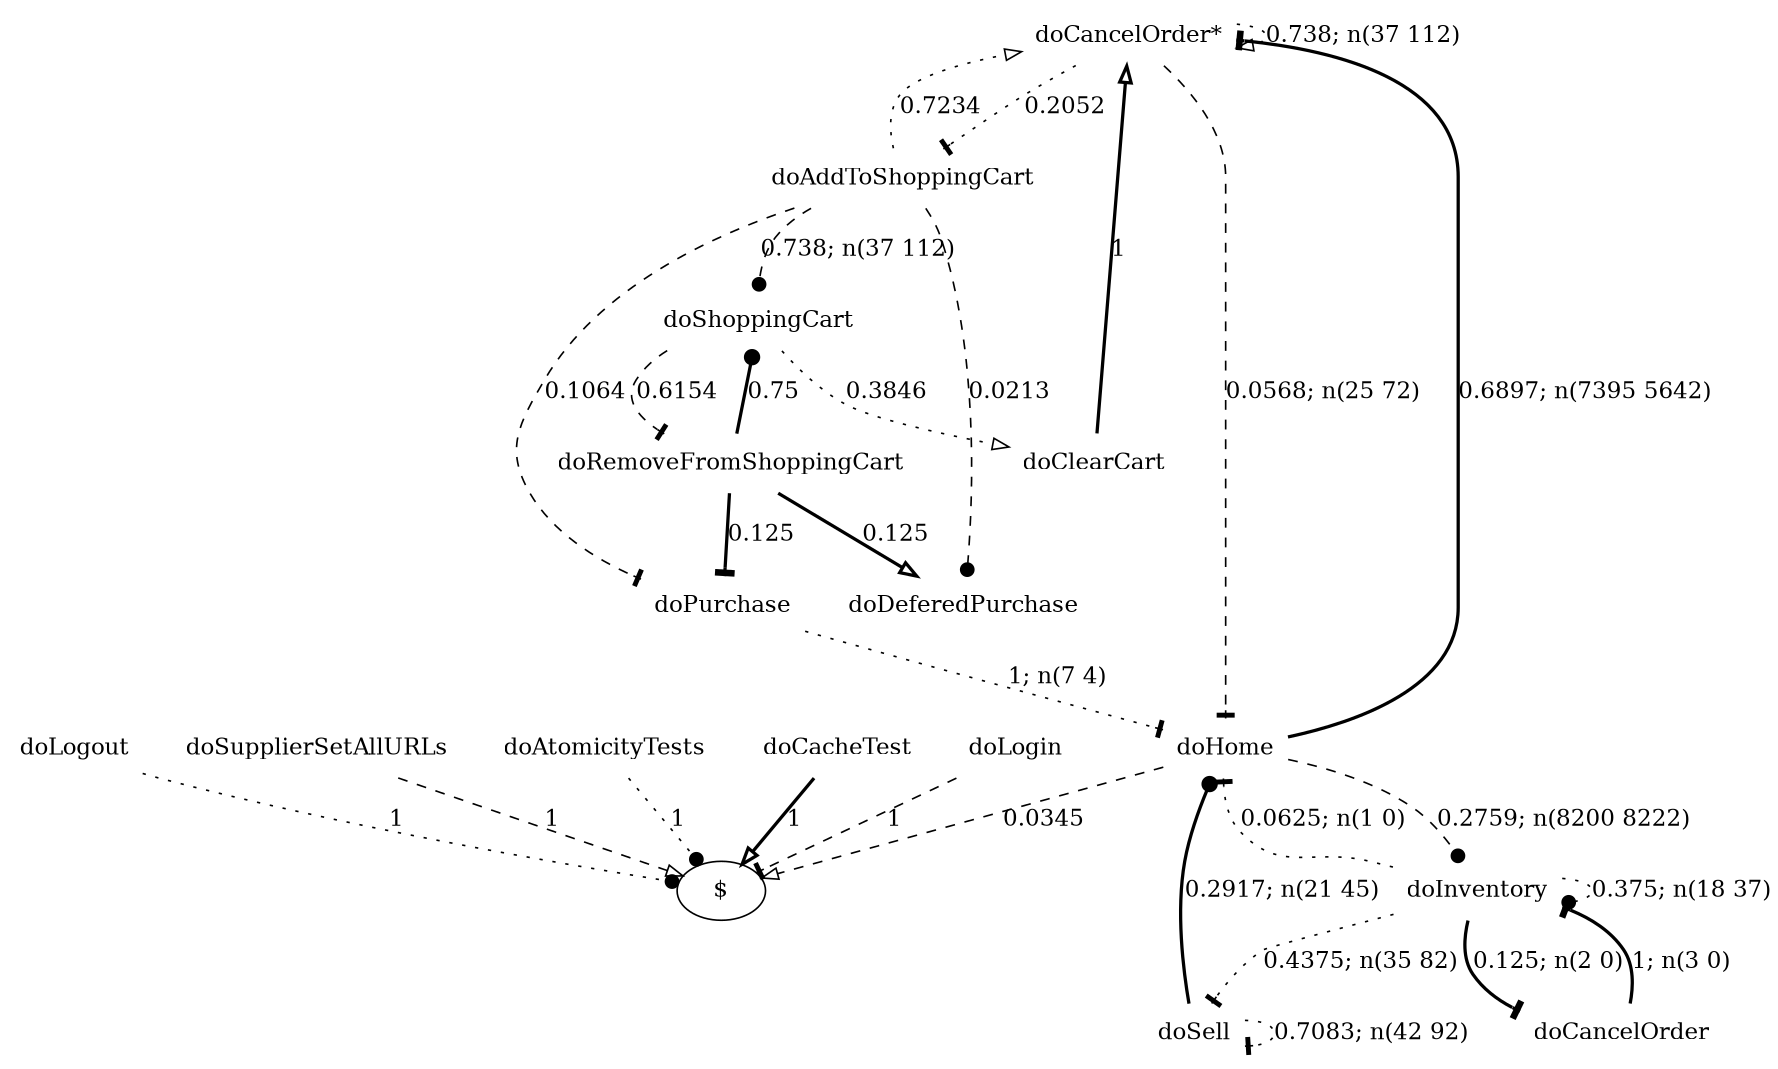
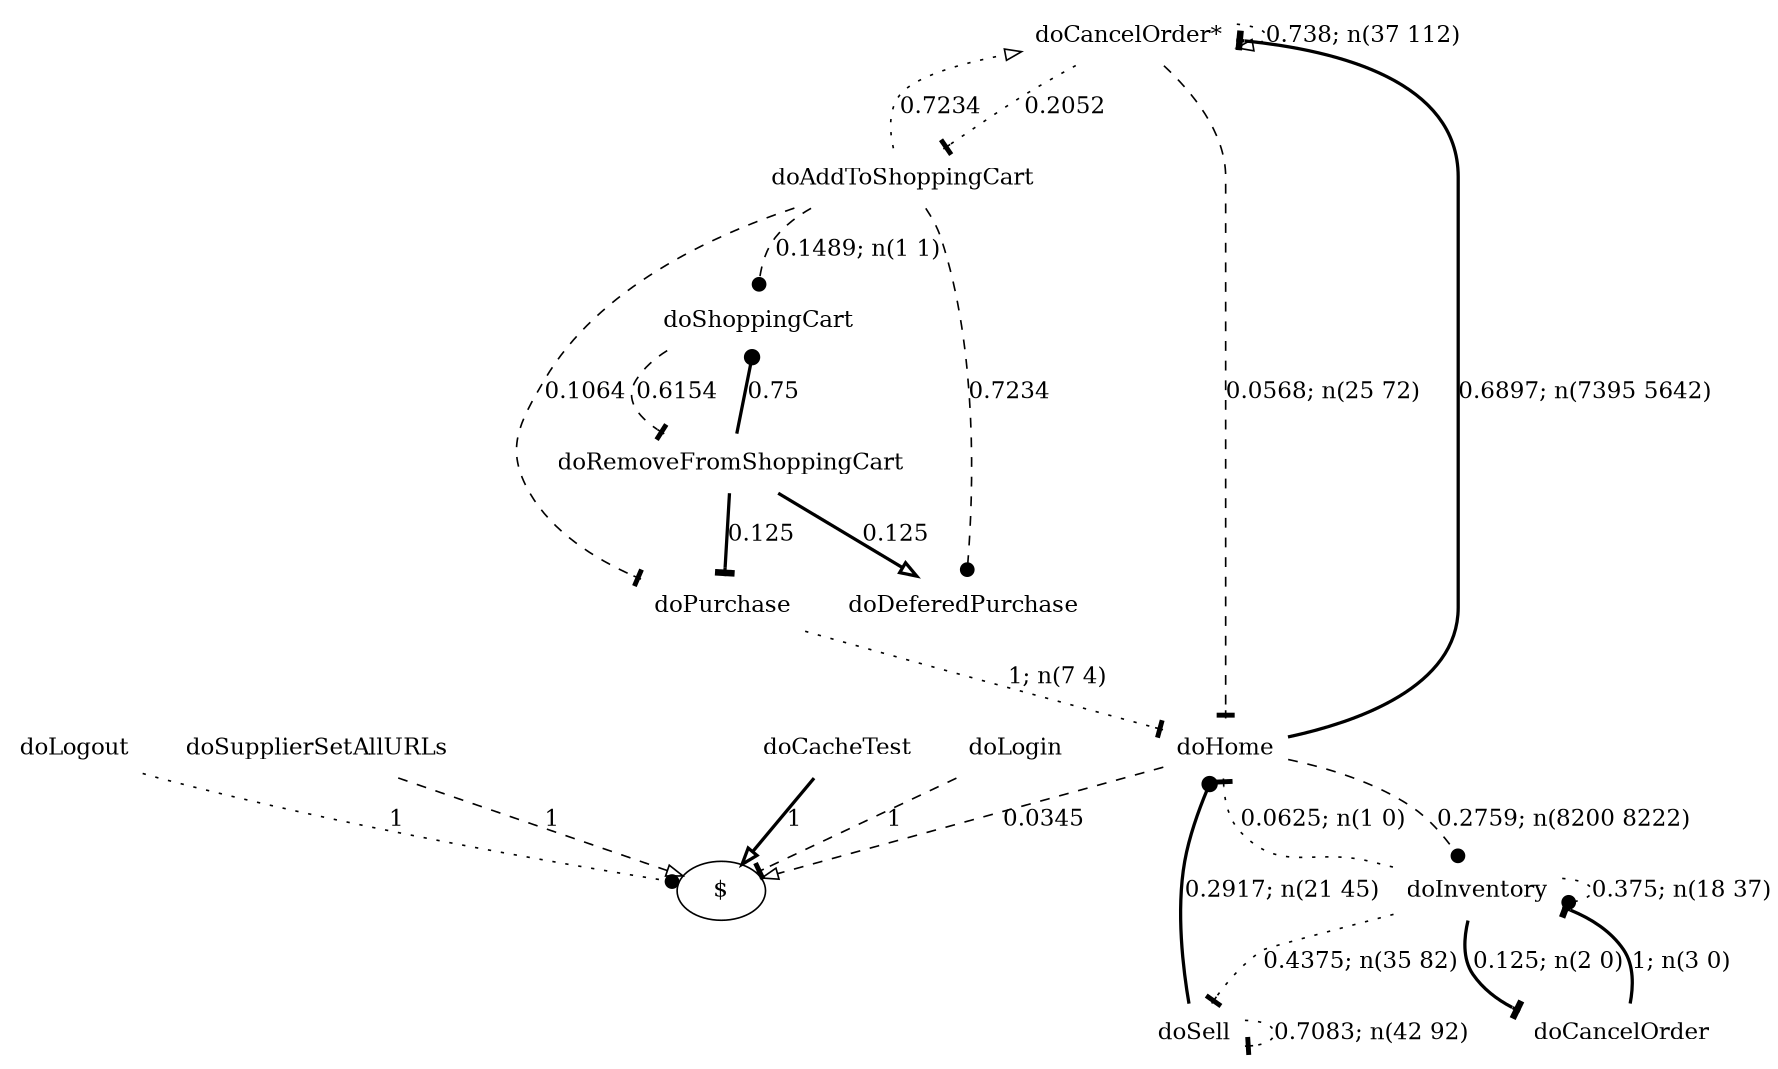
edge "doAddToShoppingCart" -> "doShoppingCart": label "0.738; n(37 112)" -> "0.1489; n(1 1)"
edge "doAddToShoppingCart" -> "doDeferedPurchase": label "0.0213" -> "0.7234"
node "doClearCart": removed
node "doAtomicityTests": removed
